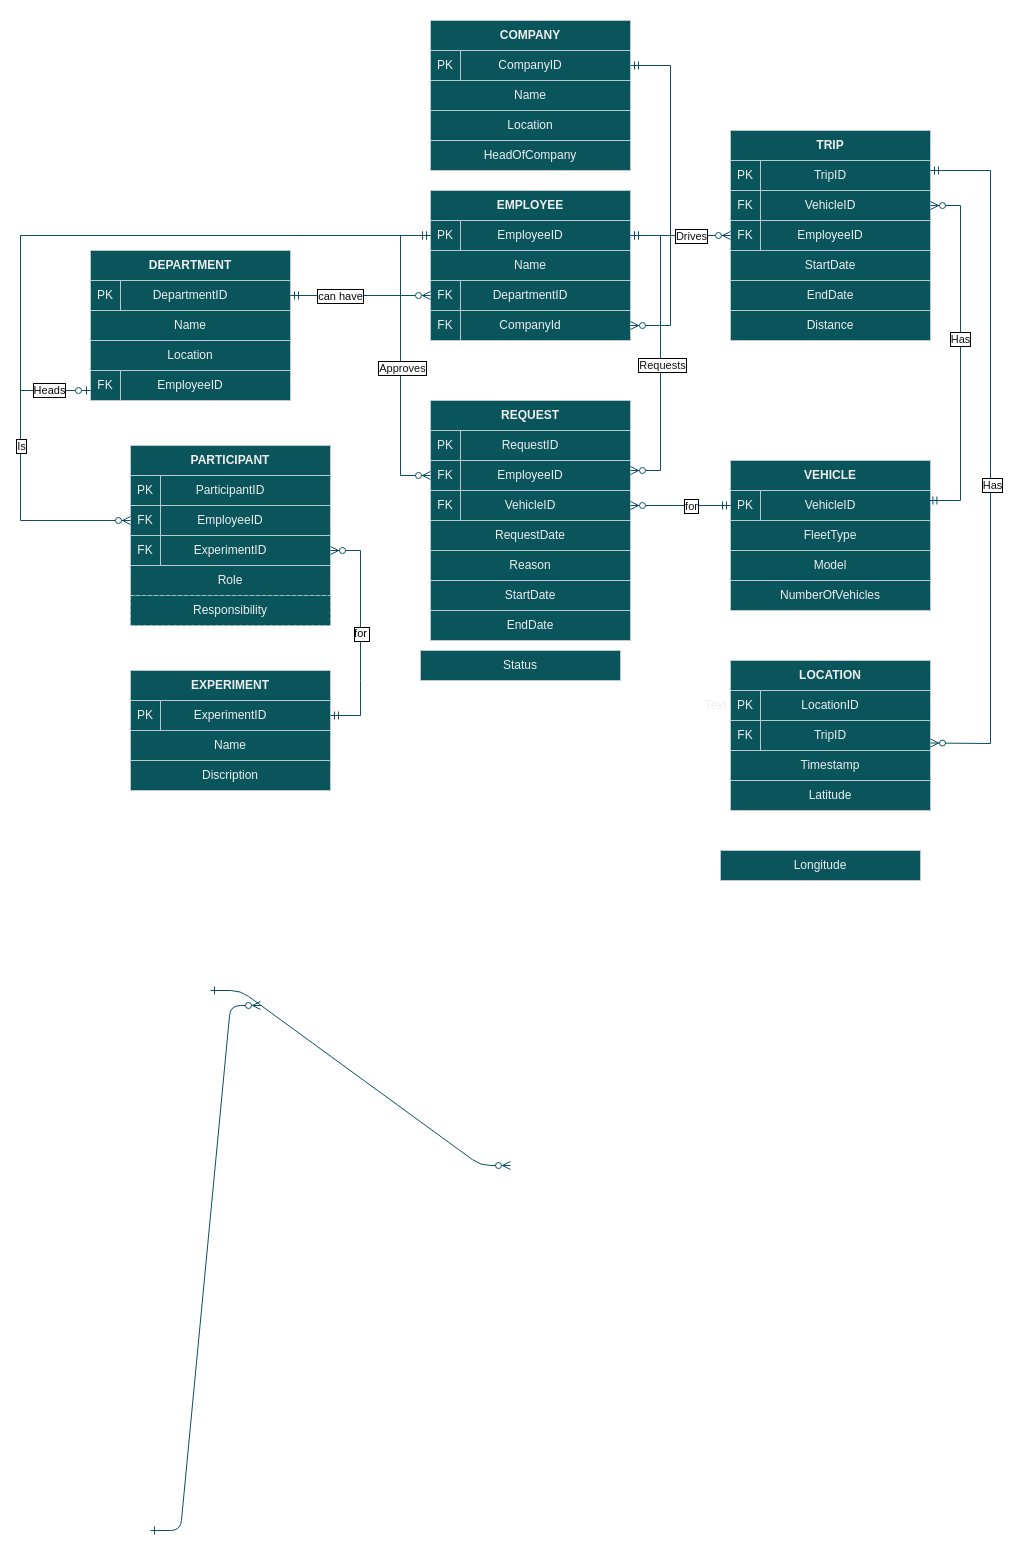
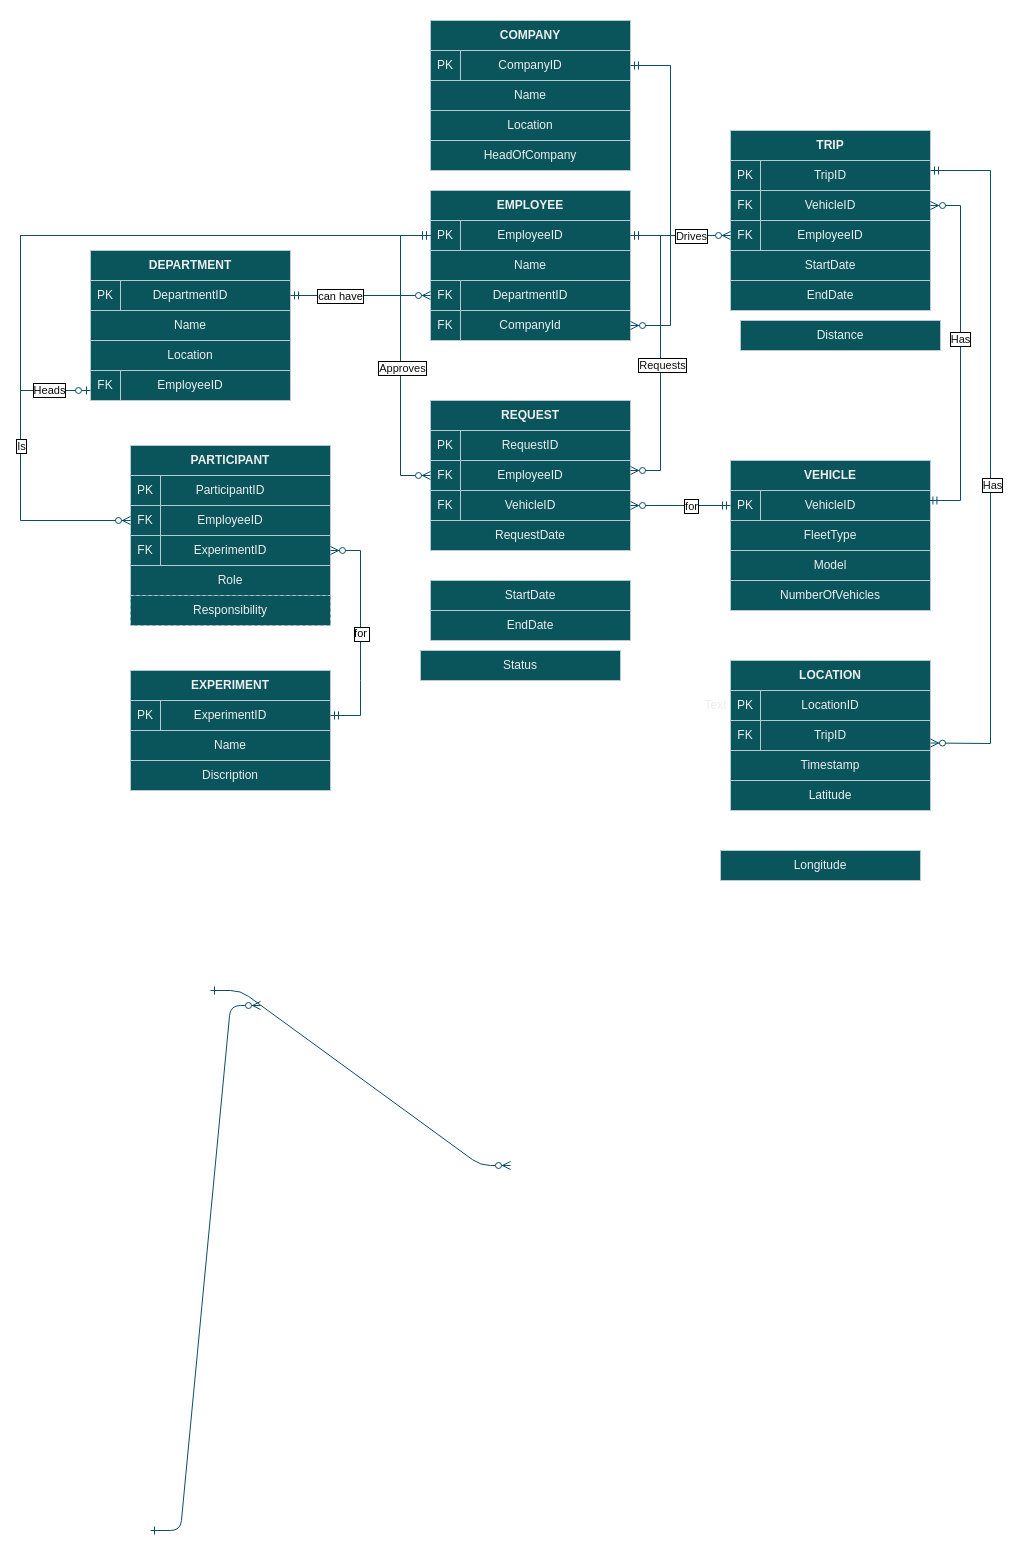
node "Distance": moved (831, 326) -> (841, 336)
node "Reason": removed
